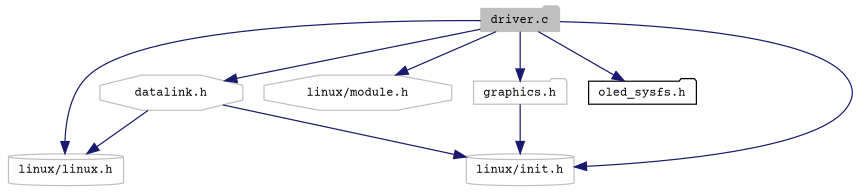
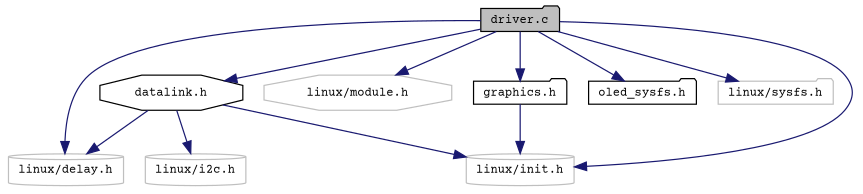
node "driver.c": color grey75 -> black
node "datalink.h": color grey75 -> black
node "graphics.h": color grey75 -> black
node "linux/sysfs.h": added
node "linux/linux.h": label "linux/linux.h" -> "linux/delay.h"
node "linux/i2c.h": added
